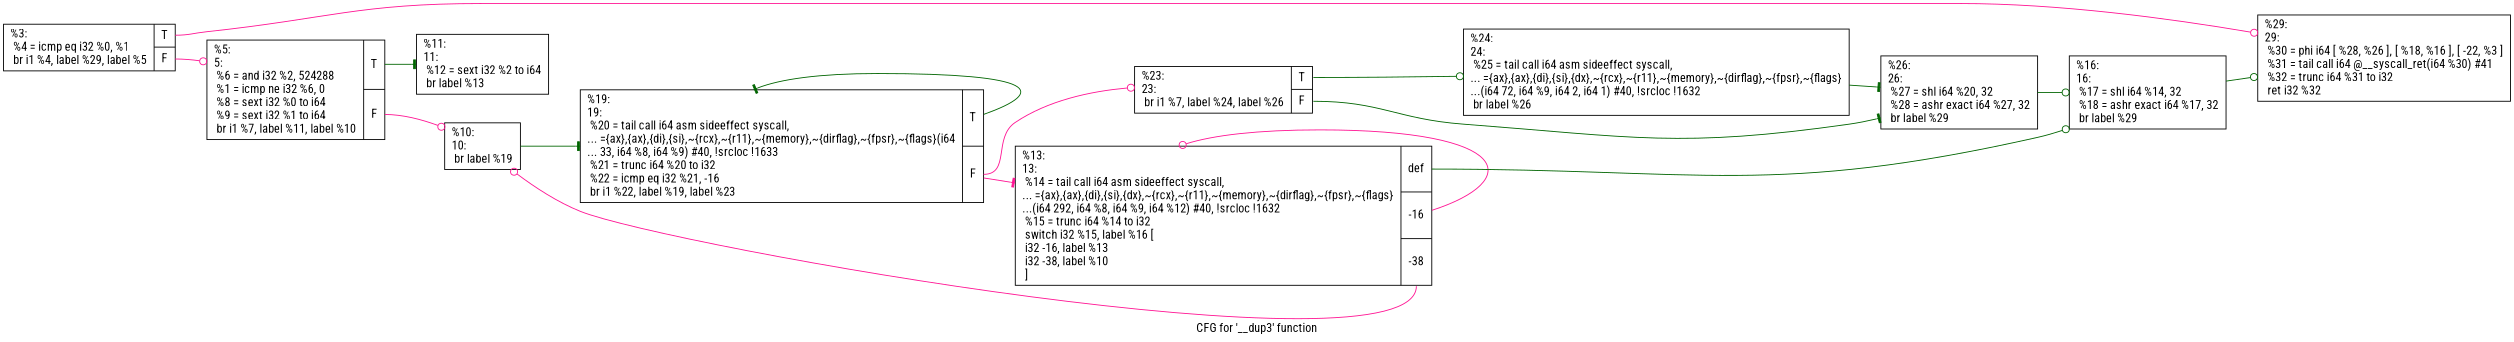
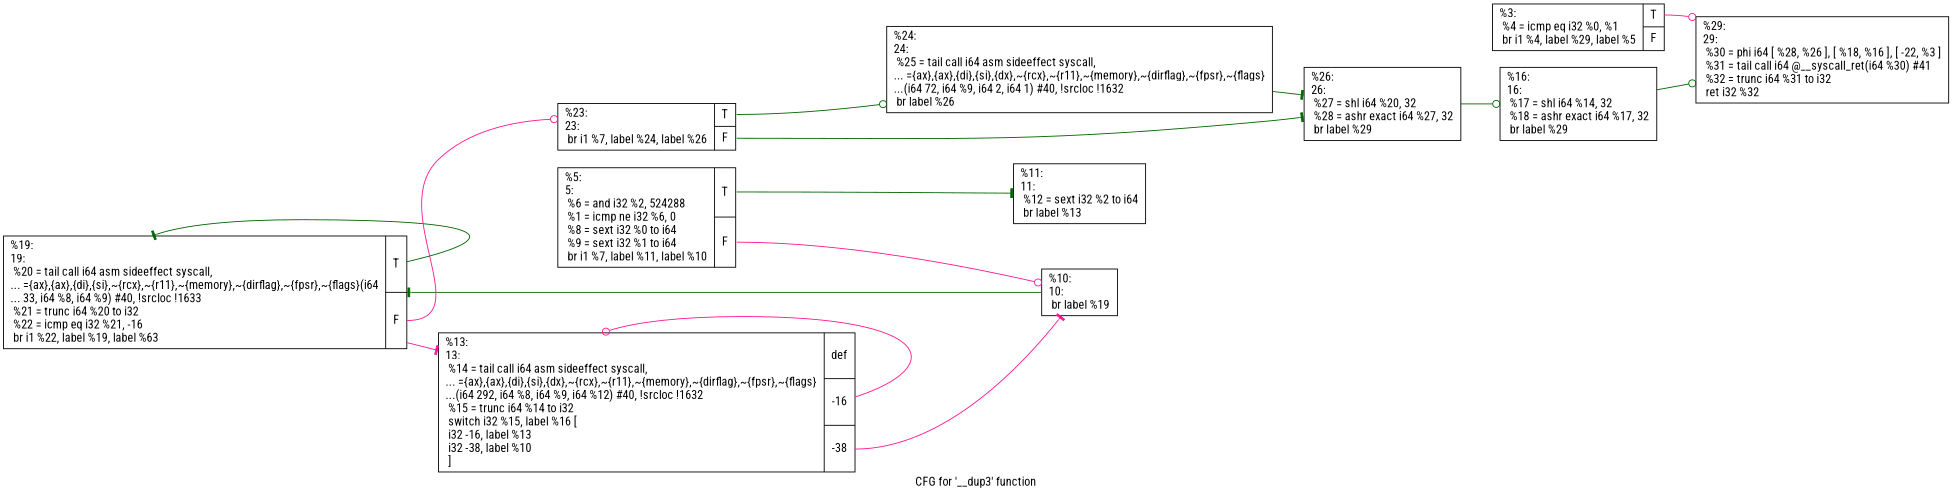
edge "%3:" -> "%5:": removed
edge "%13:" -> "%16:": removed
node "%19:": text "br i1 %22, label %19, label %23" -> "br i1 %22, label %19, label %63"
edge "%13:" -> "%10:": arrowhead odot -> tee
